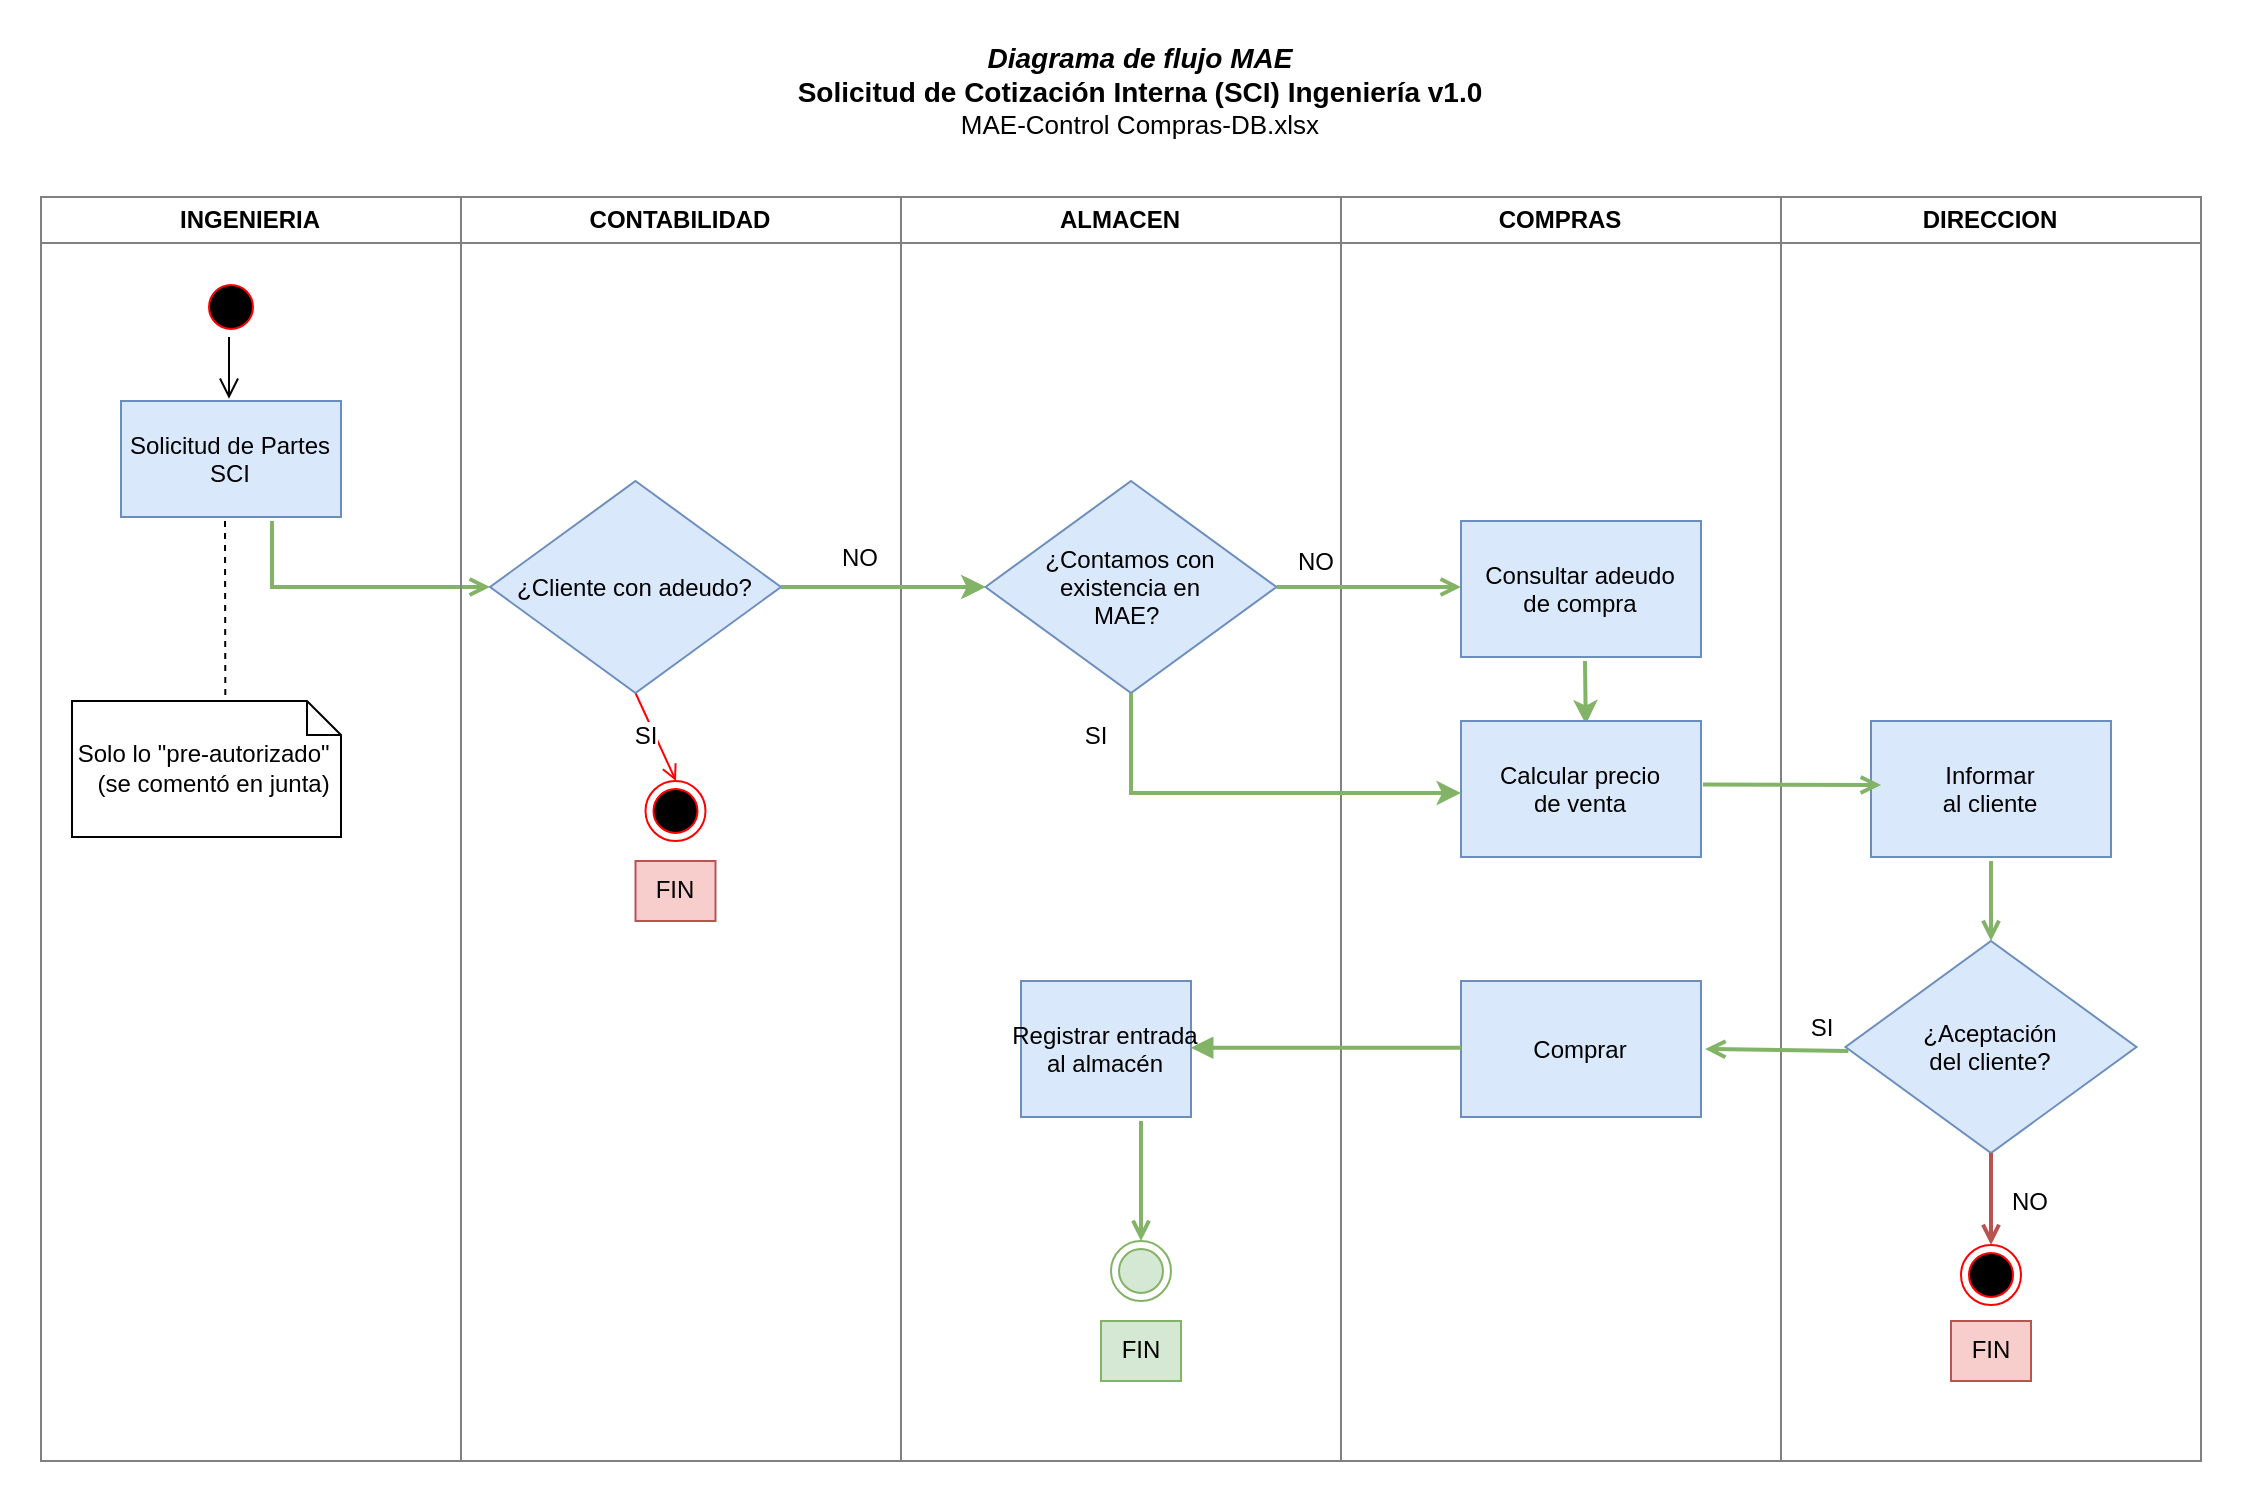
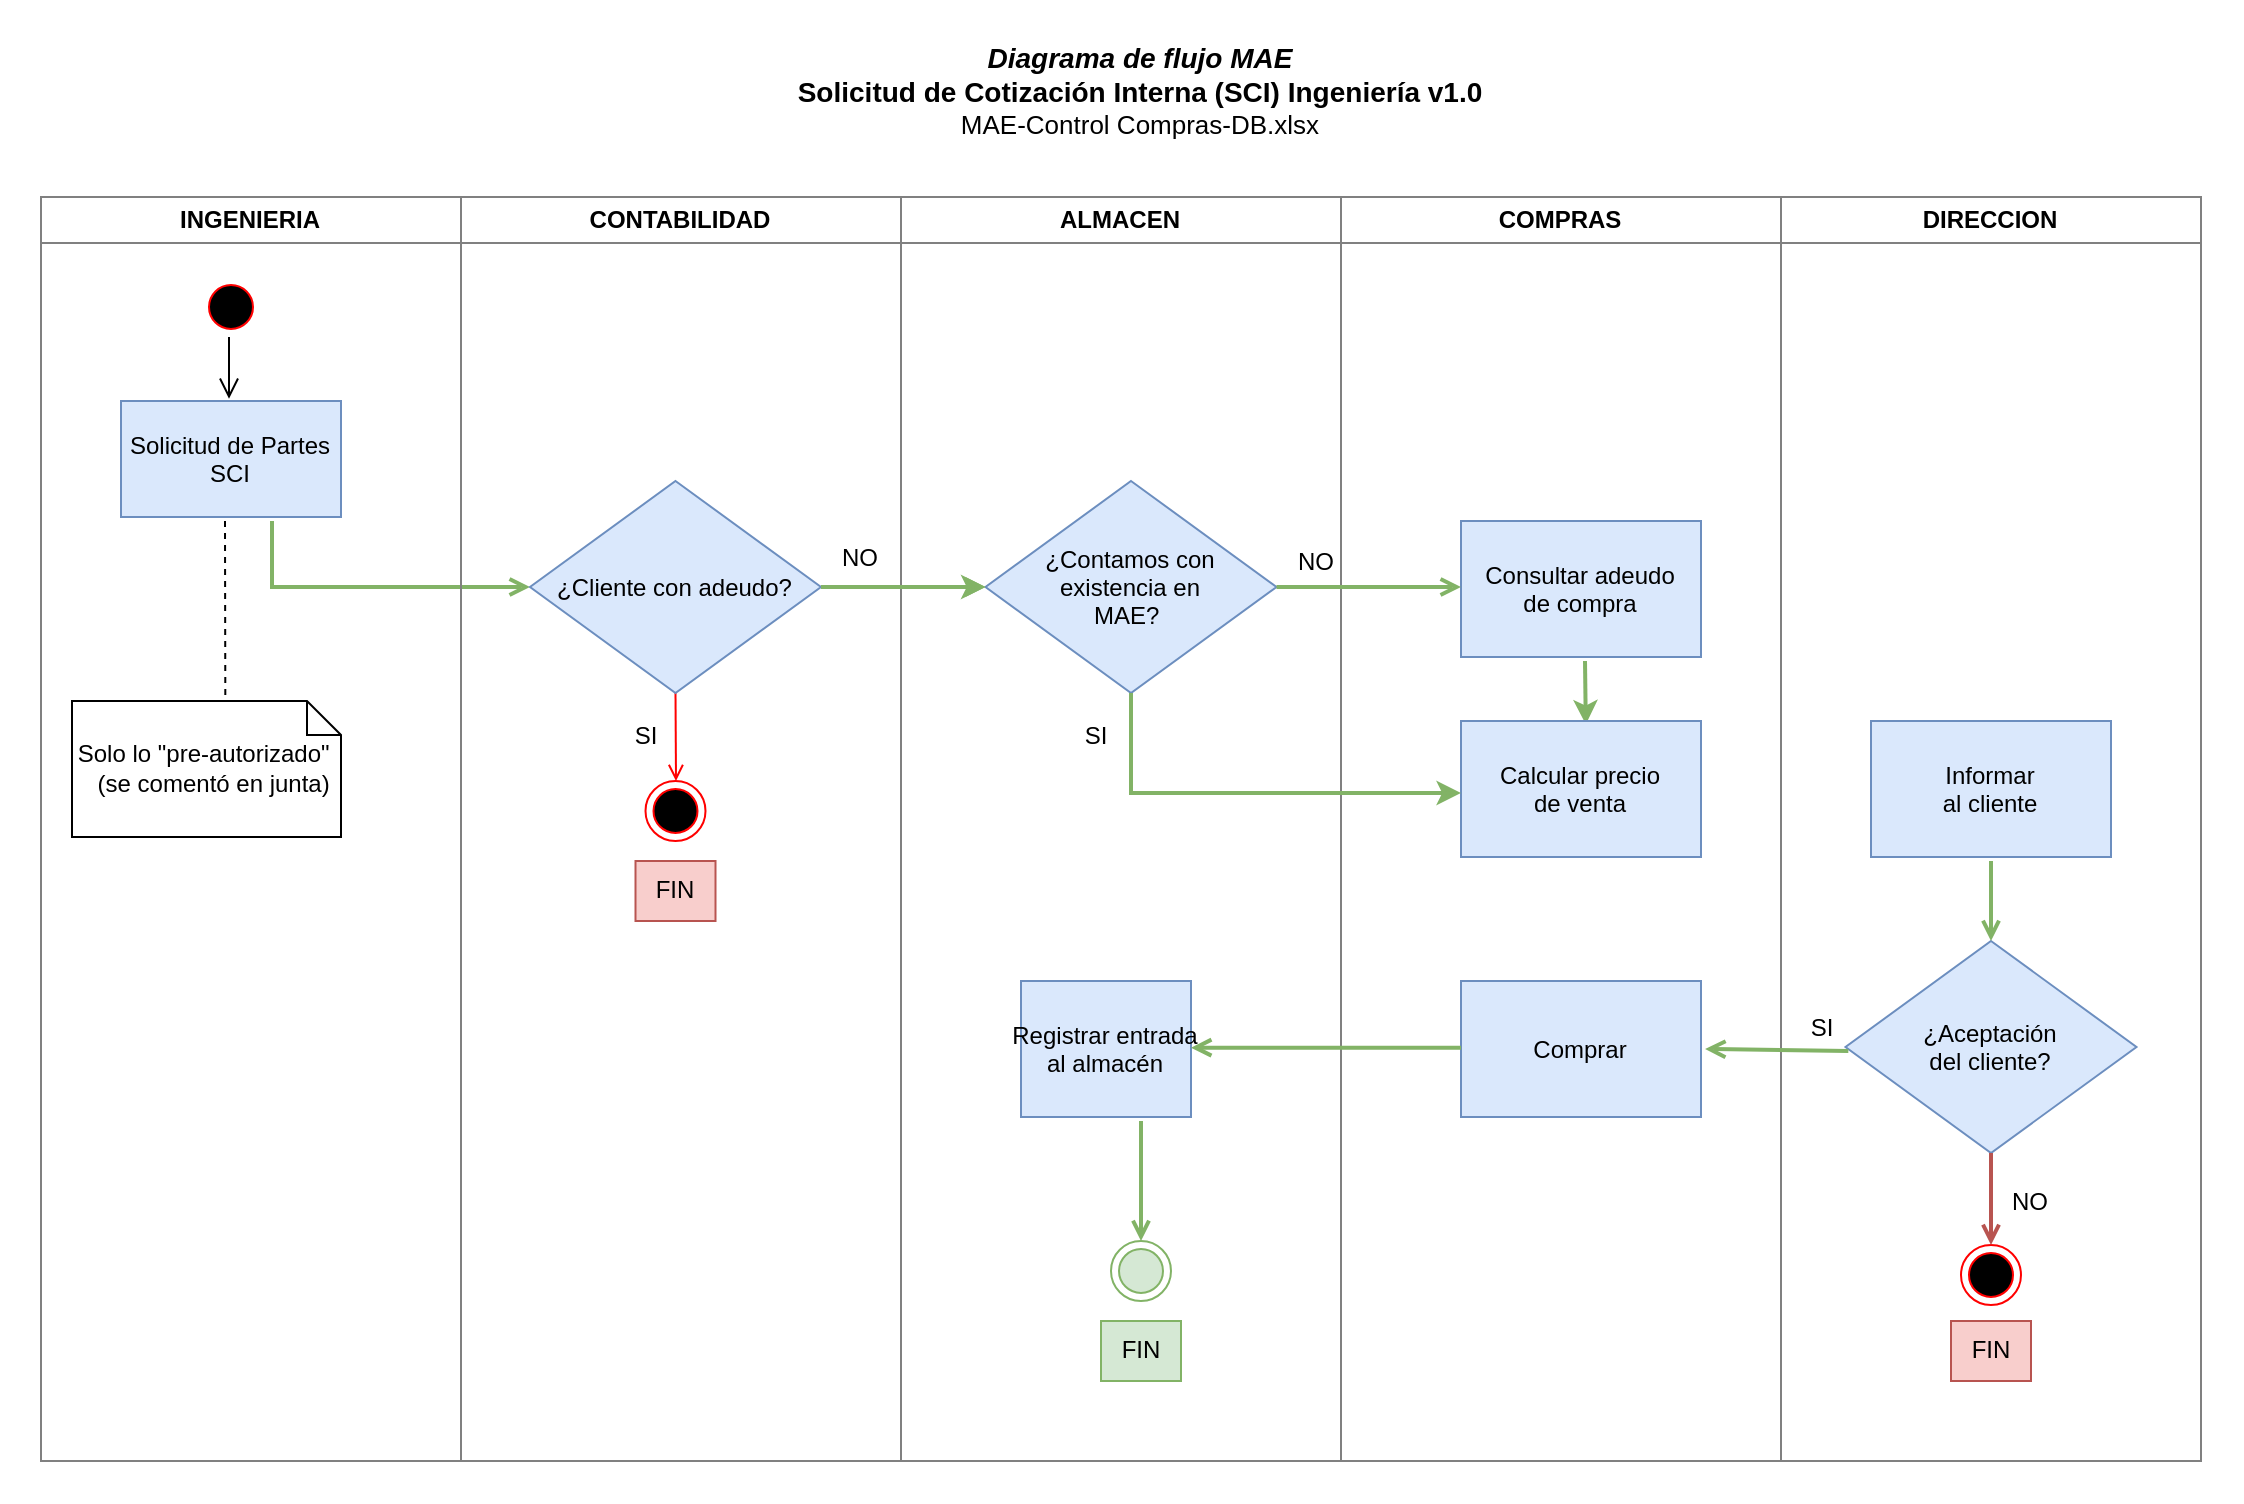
node "¿Cliente con adeudo?": moved (636, 587) -> (676, 587)
edge "Calcular precio de venta" -> "Informar al cliente": removed
edge "Comprar" -> "Registrar entrada al almacén": arrowhead block -> open
